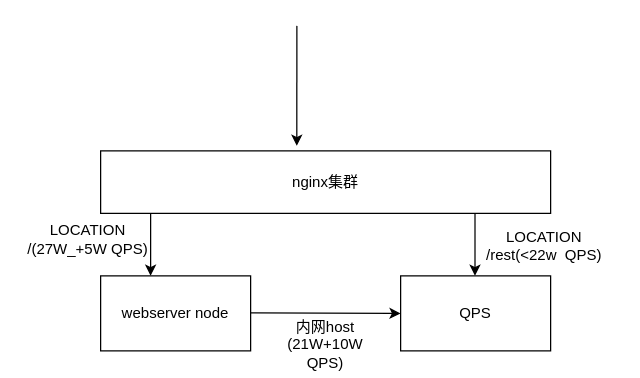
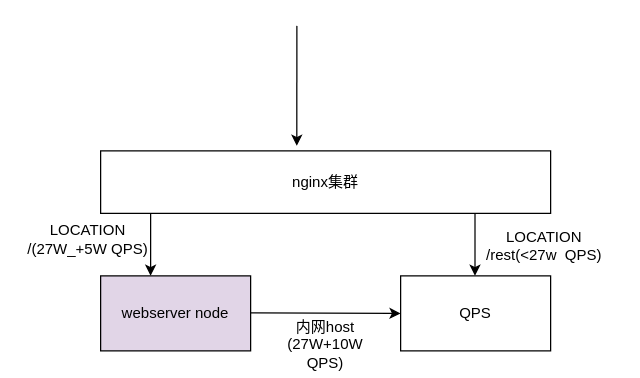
node "LOCATION /rest(<22w QPS)": label "LOCATION /rest(<22w QPS)" -> "LOCATION /rest(<27w QPS)"
node "webserver node": fillcolor #ffffff -> #e1d5e7
node "内网host (21W+10W QPS)": label "内网host (21W+10W QPS)" -> "内网host (27W+10W QPS)"
